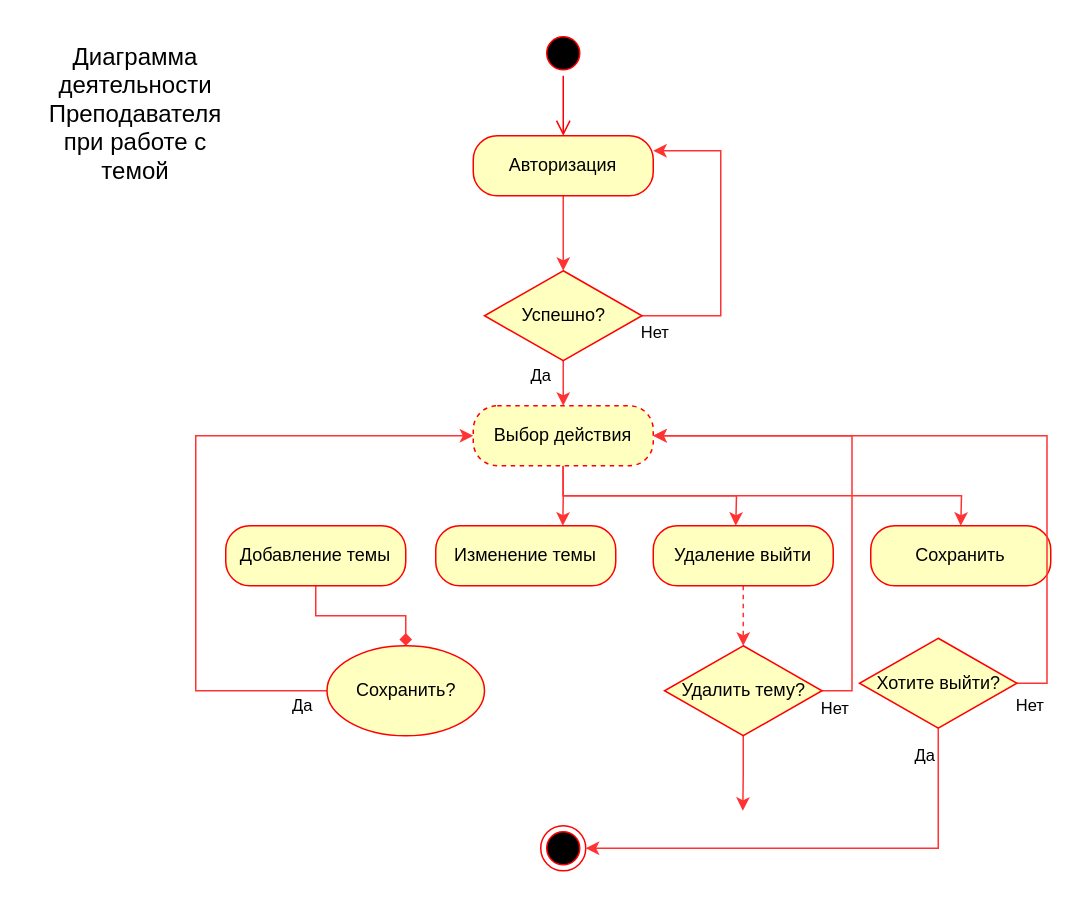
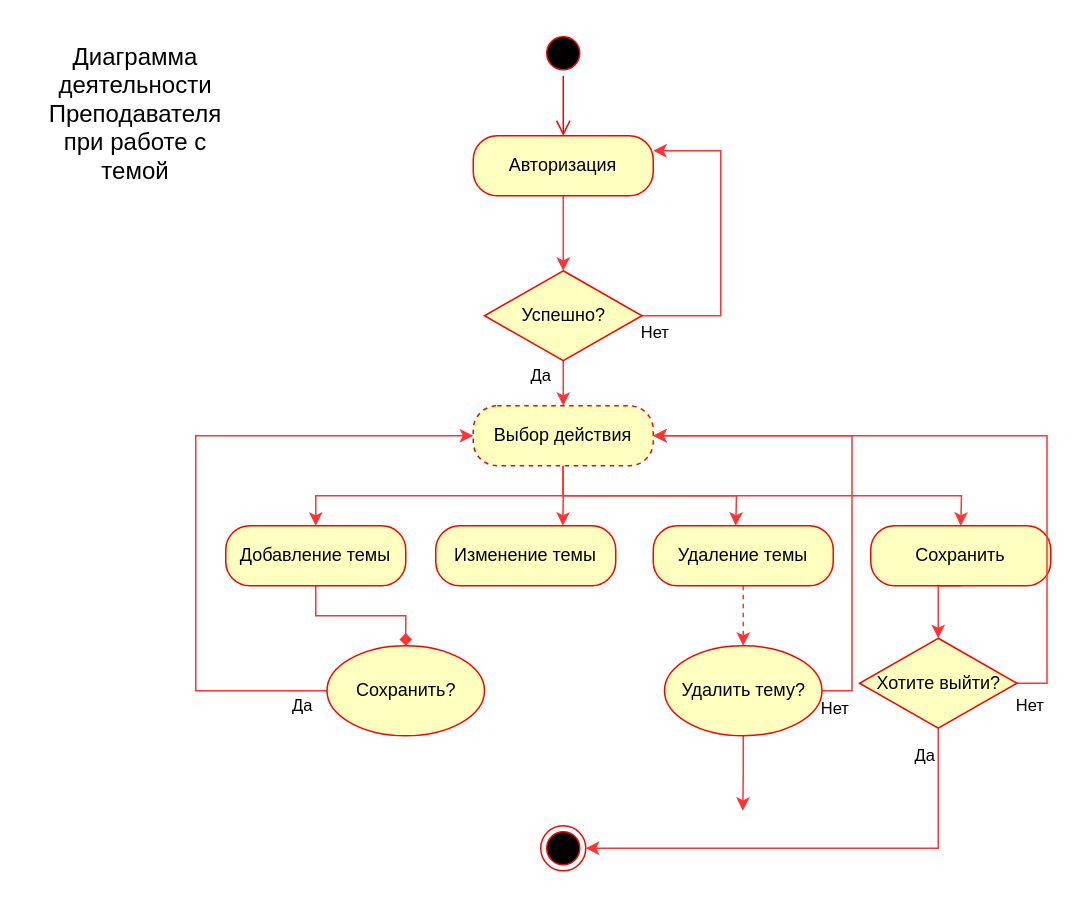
edge "Выбор действия" -> "Добавление темы": added
node "Удаление выйти": label "Удаление выйти" -> "Удаление темы"
edge "Сохранить" -> "Хотите выйти?": added
node "Удалить тему?": shape diamond -> ellipse
